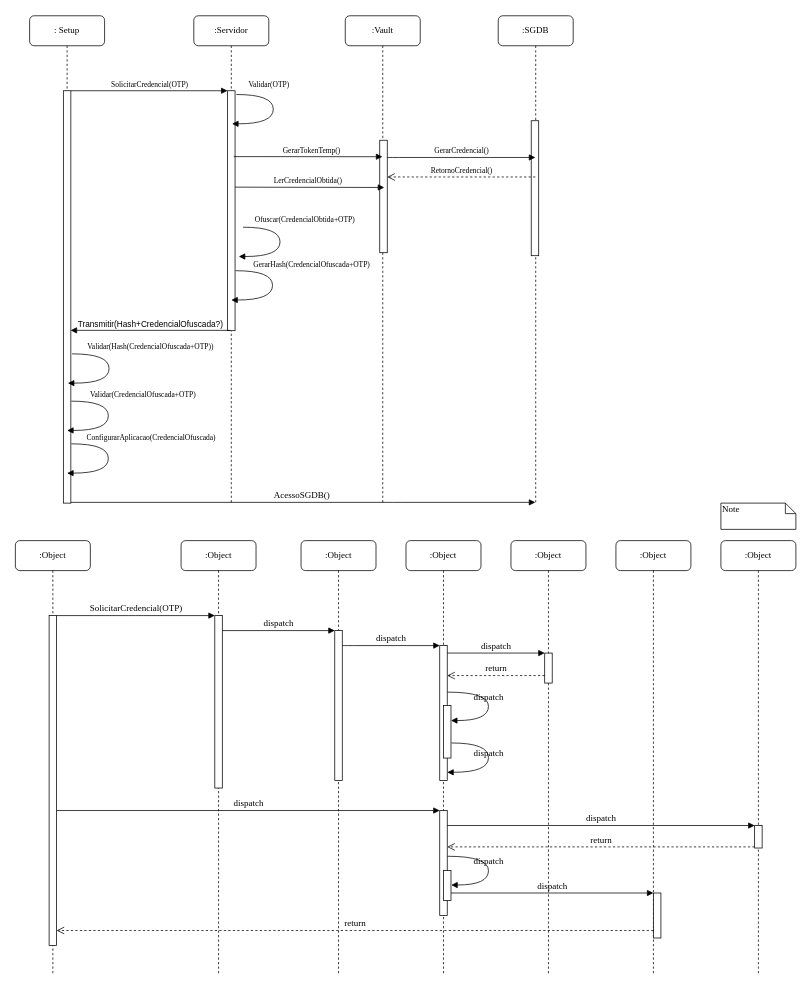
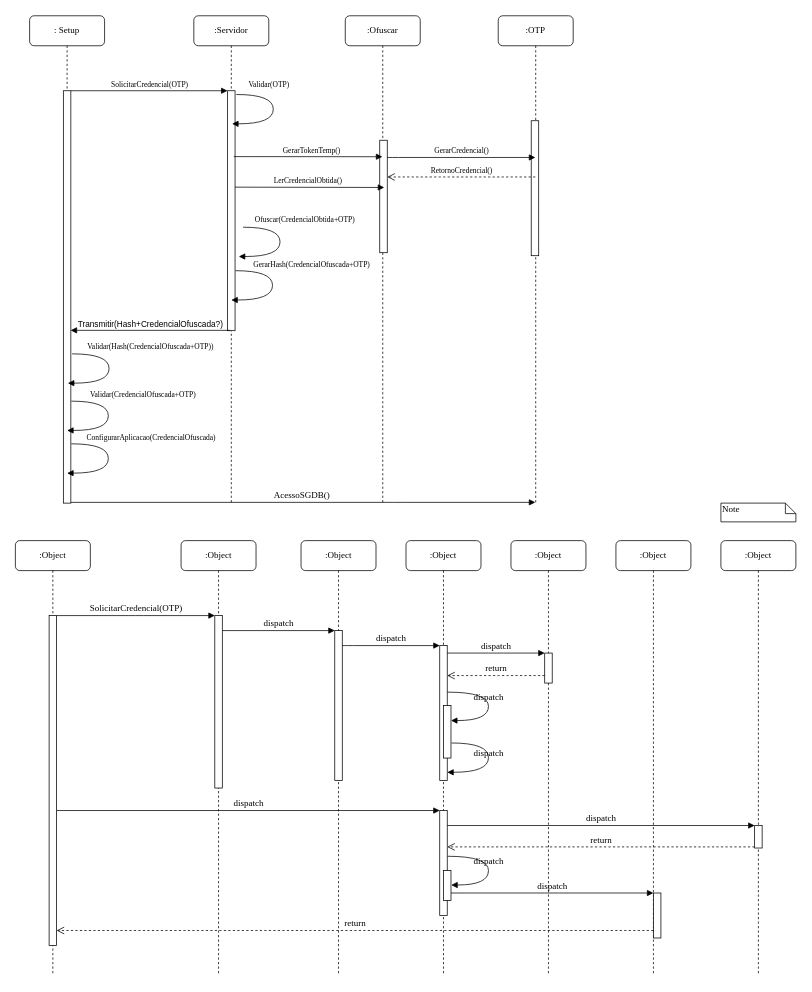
node ":Vault": label ":Vault" -> ":Ofuscar"
node ":SGDB": label ":SGDB" -> ":OTP"
node "Note": size 75x26 -> 75x19
